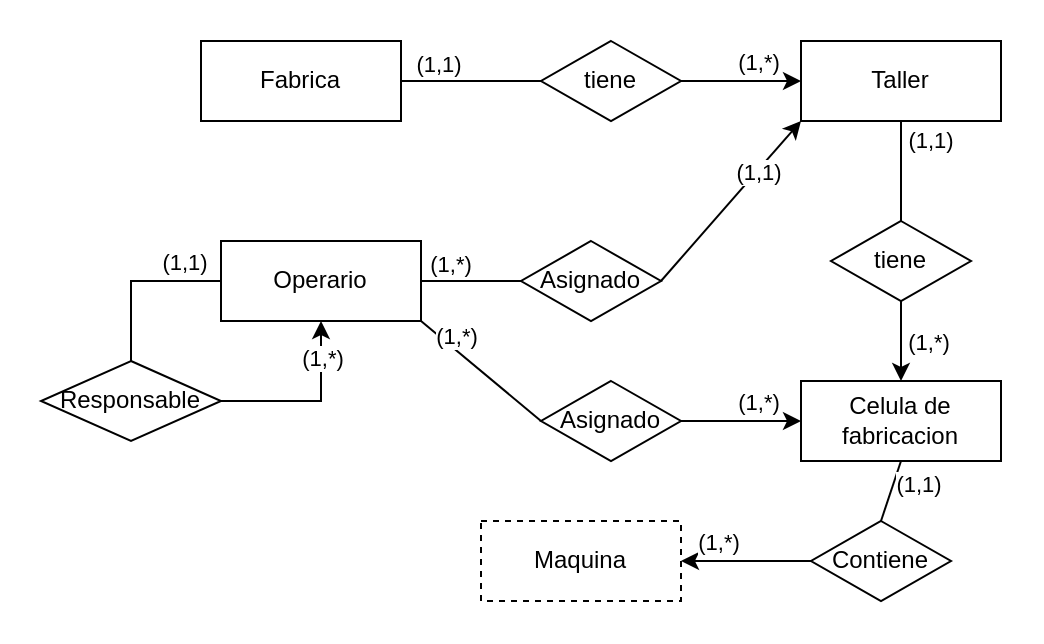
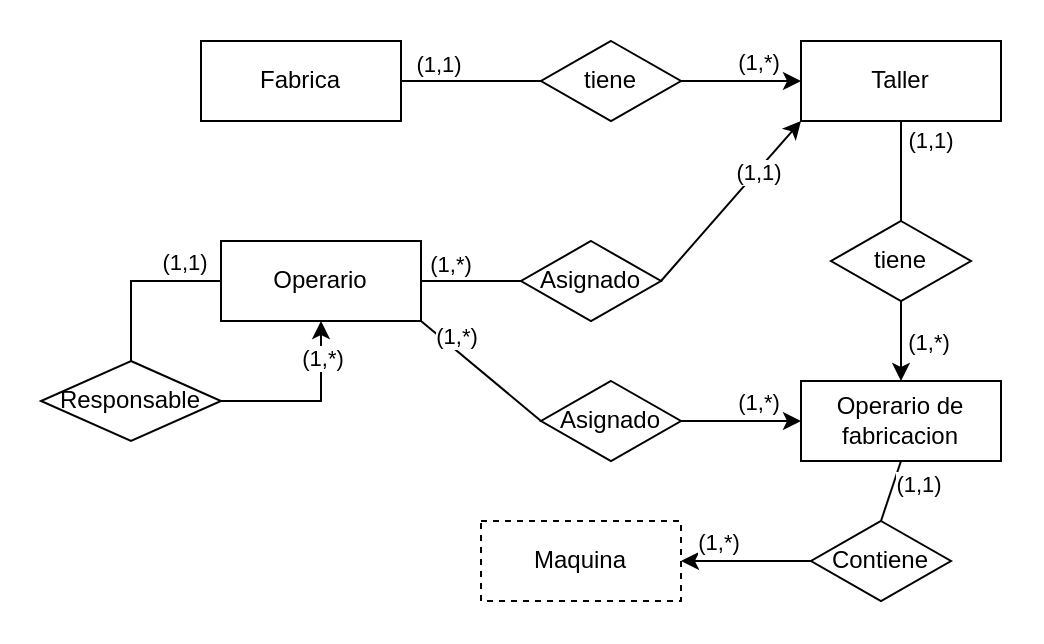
node "Celula de fabricacion": label "Celula de fabricacion" -> "Operario de fabricacion"
